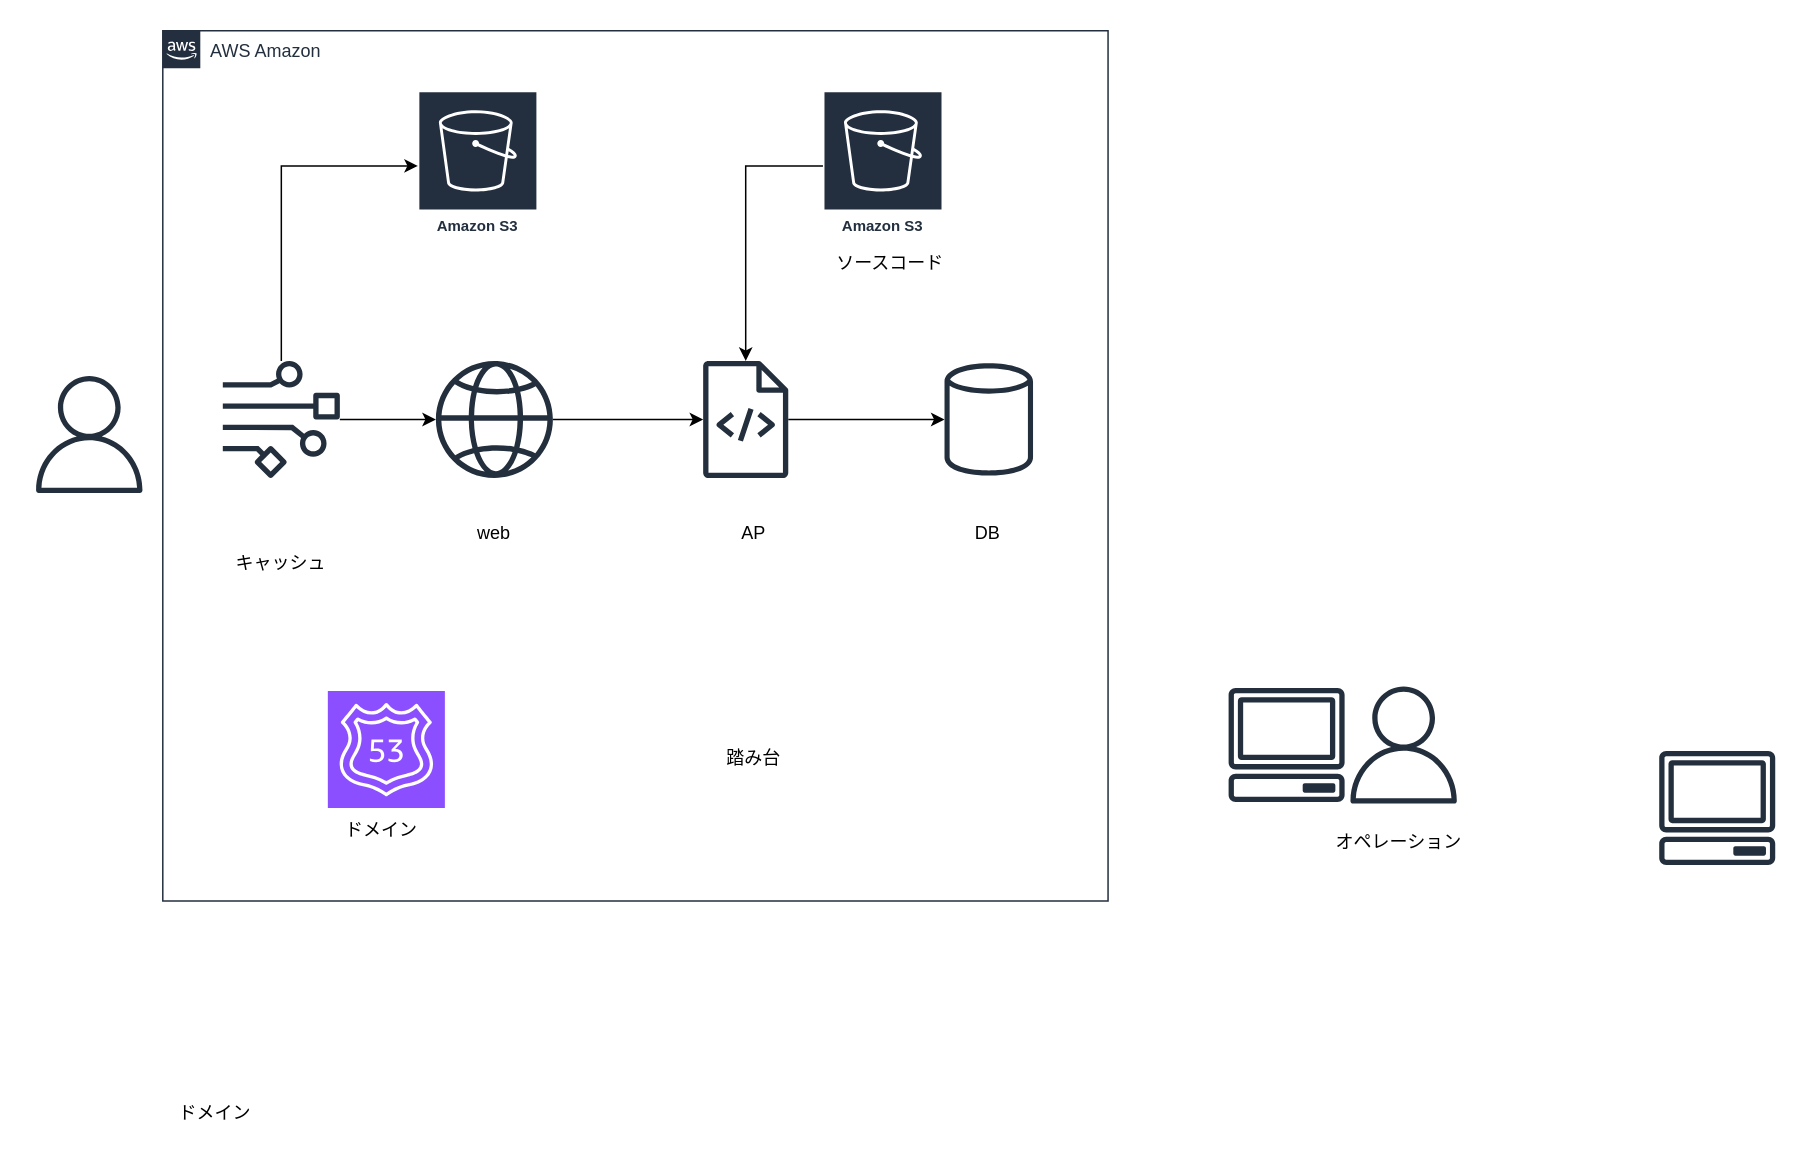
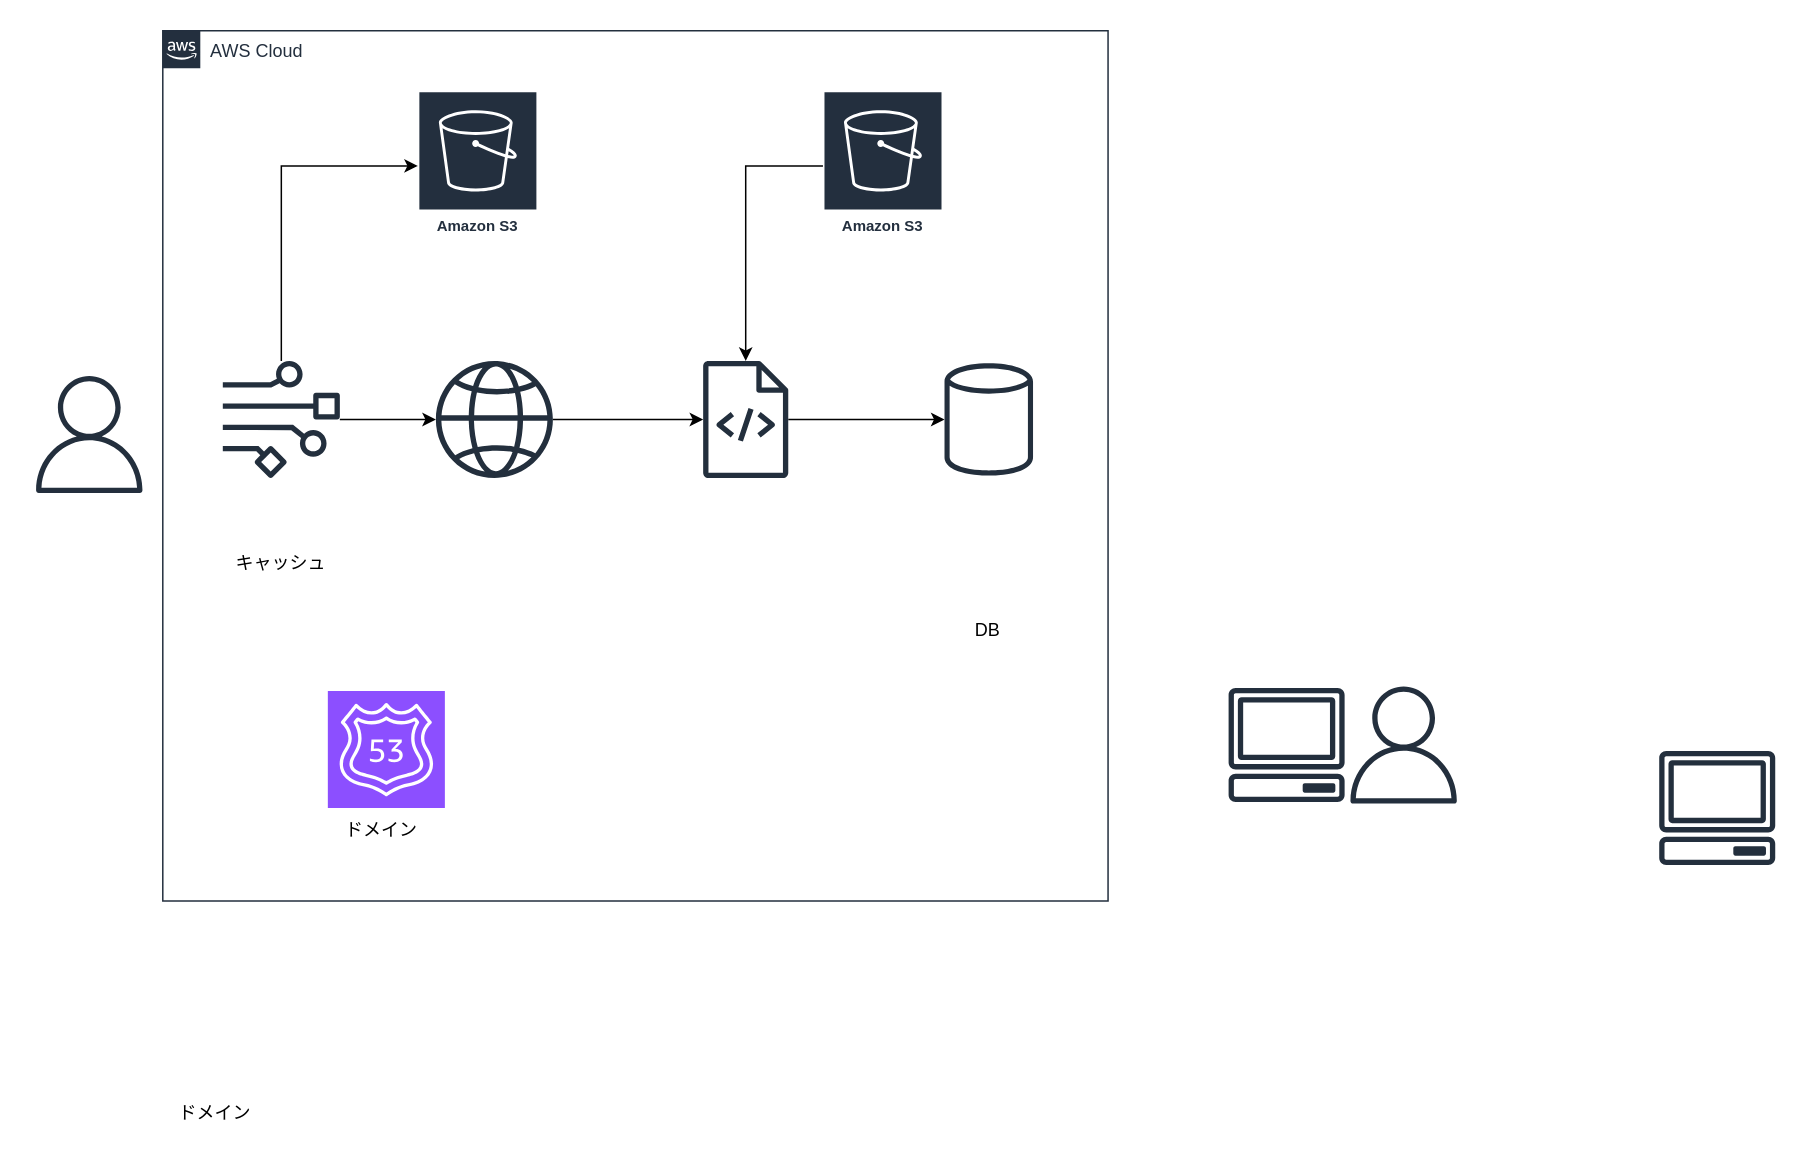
node "AWS Amazon": label "AWS Amazon" -> "AWS Cloud"
node "ソースコード": removed
node "web": removed
node "AP": removed
node "DB": moved (988, 533) -> (988, 631)
node "踏み台": removed
node "オペレーション": removed
